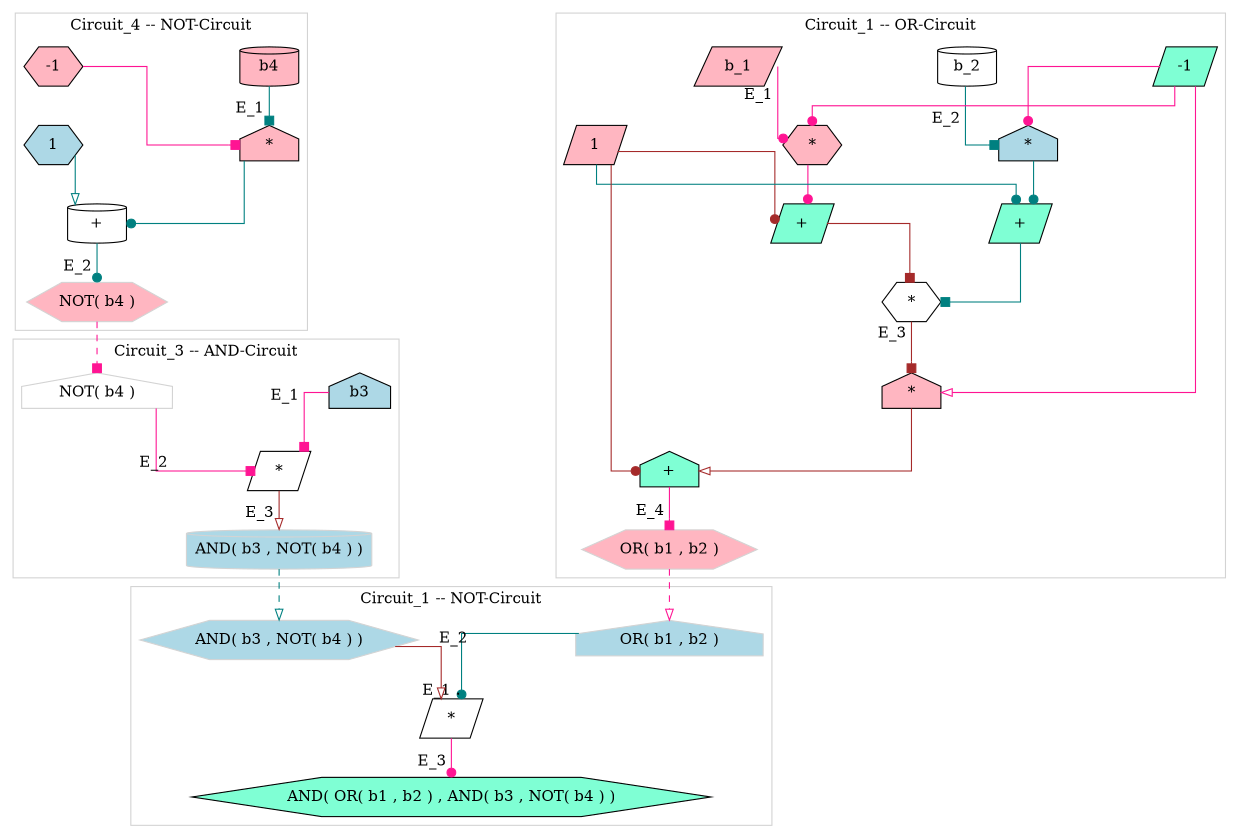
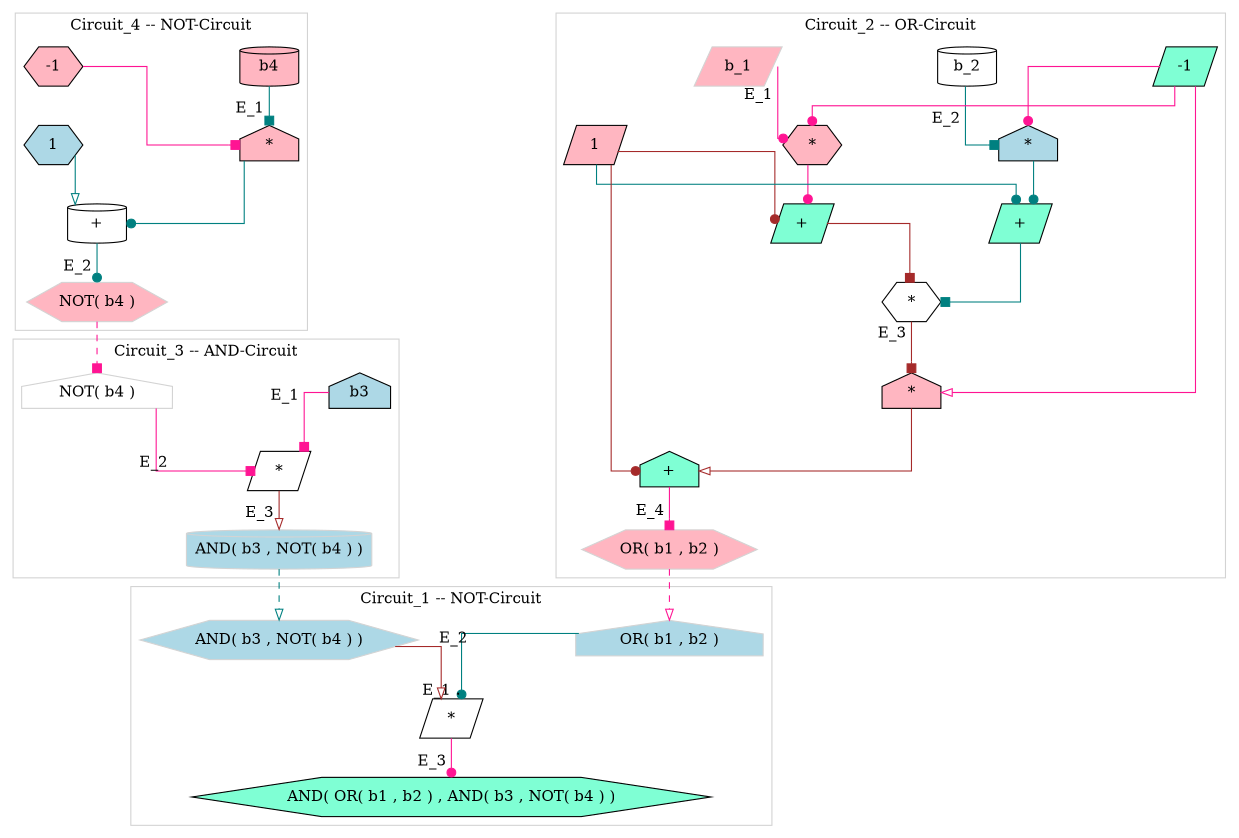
cluster "Circuit_1 -- OR-Circuit": label "Circuit_1 -- OR-Circuit" -> "Circuit_2 -- OR-Circuit"
node "b_1": color black -> lightgray
